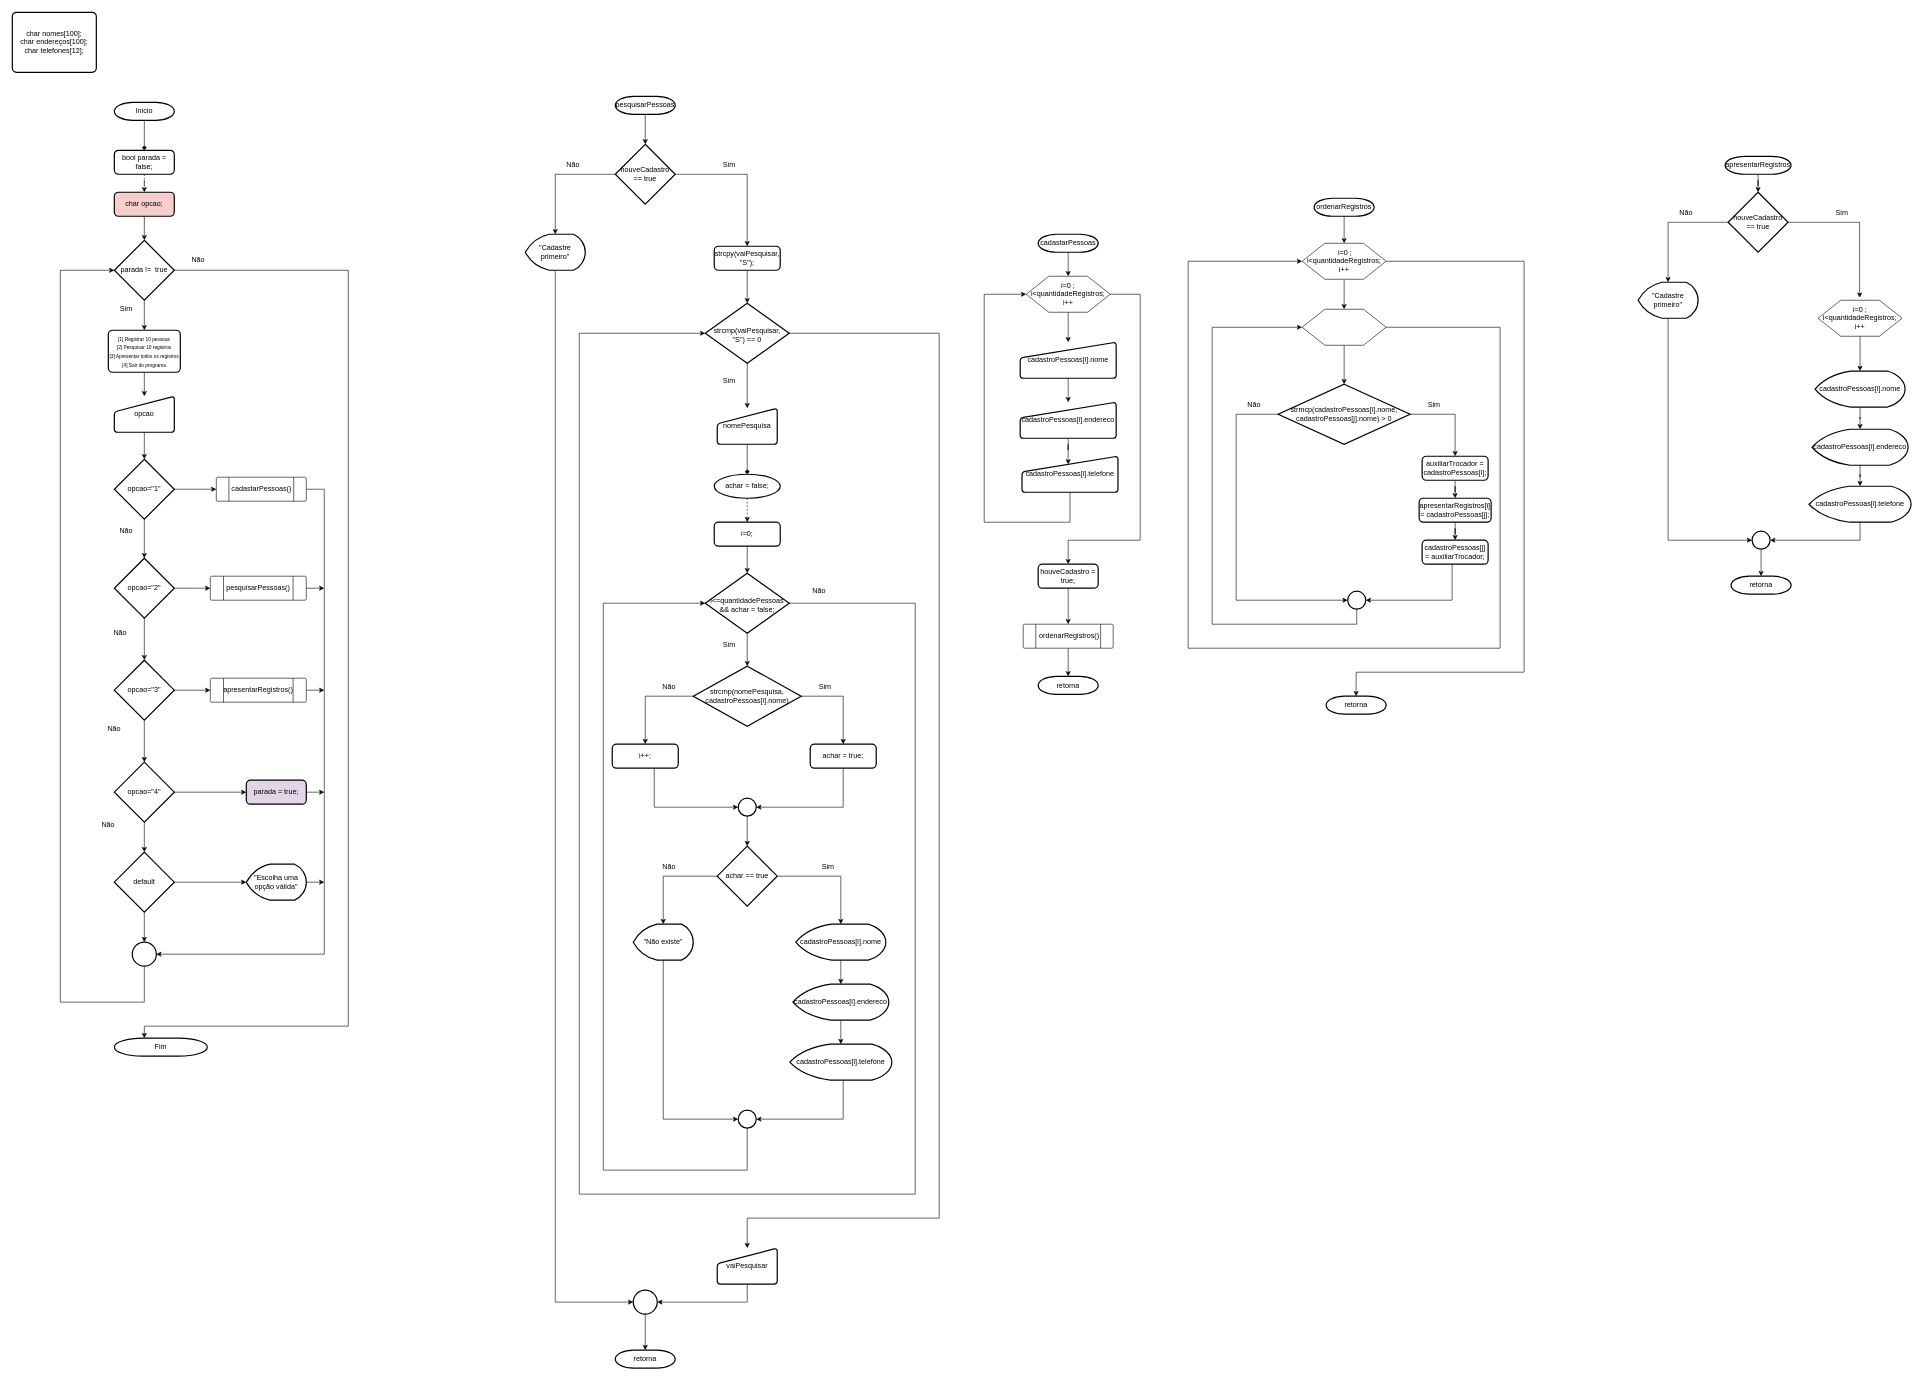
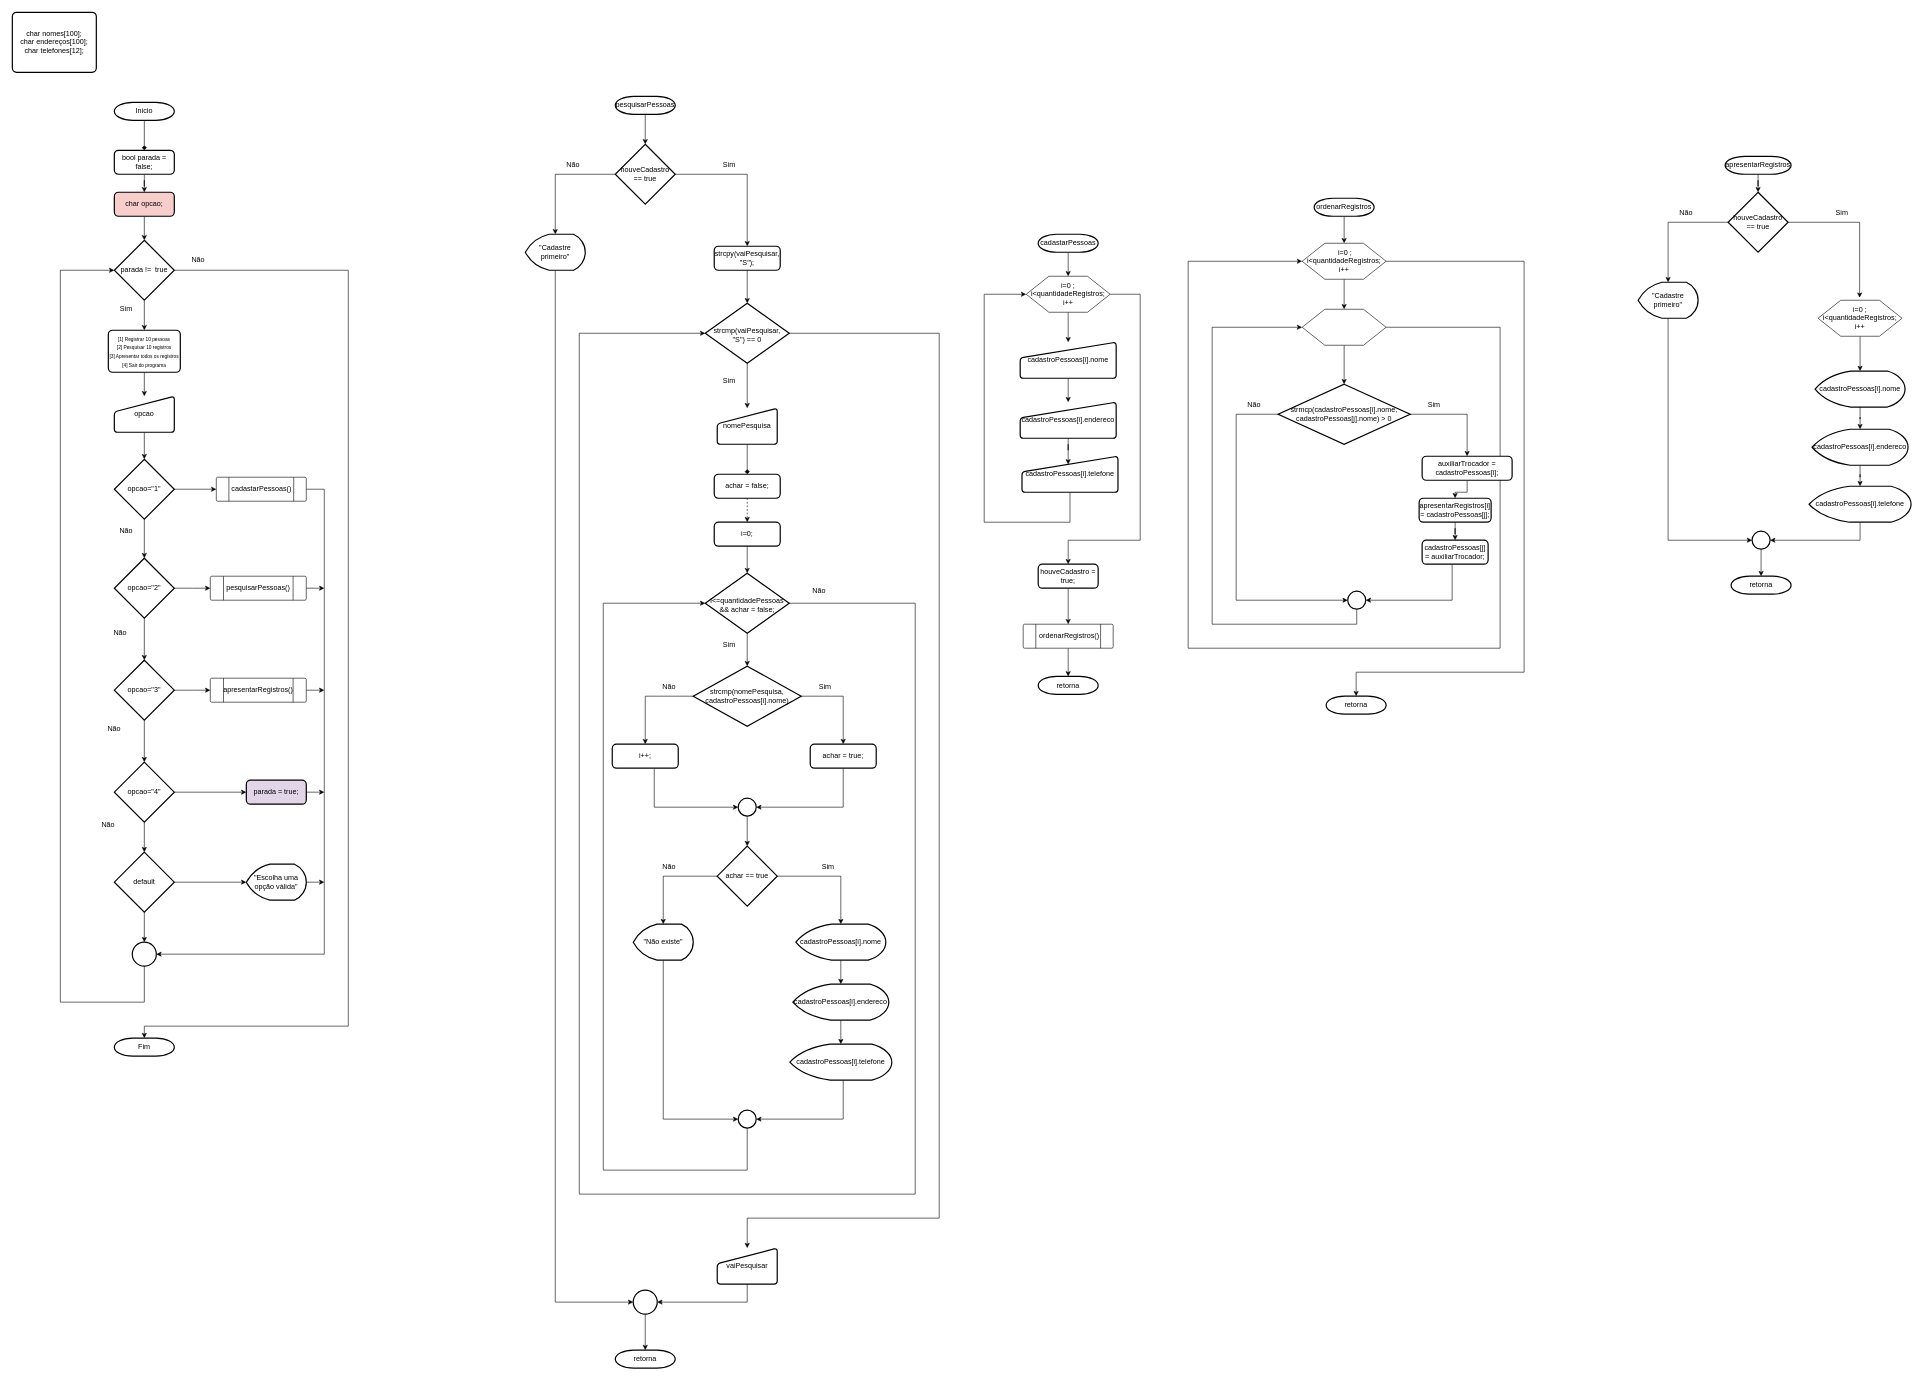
edge "bool parada = false;" -> "char opcao;": style dashed -> solid
node "auxiliarTrocador = cadastroPessoas[i];": size 66x24 -> 90x24
node "achar = false;": shape ellipse -> rounded rectangle
node "Fim": size 93x18 -> 60x18
